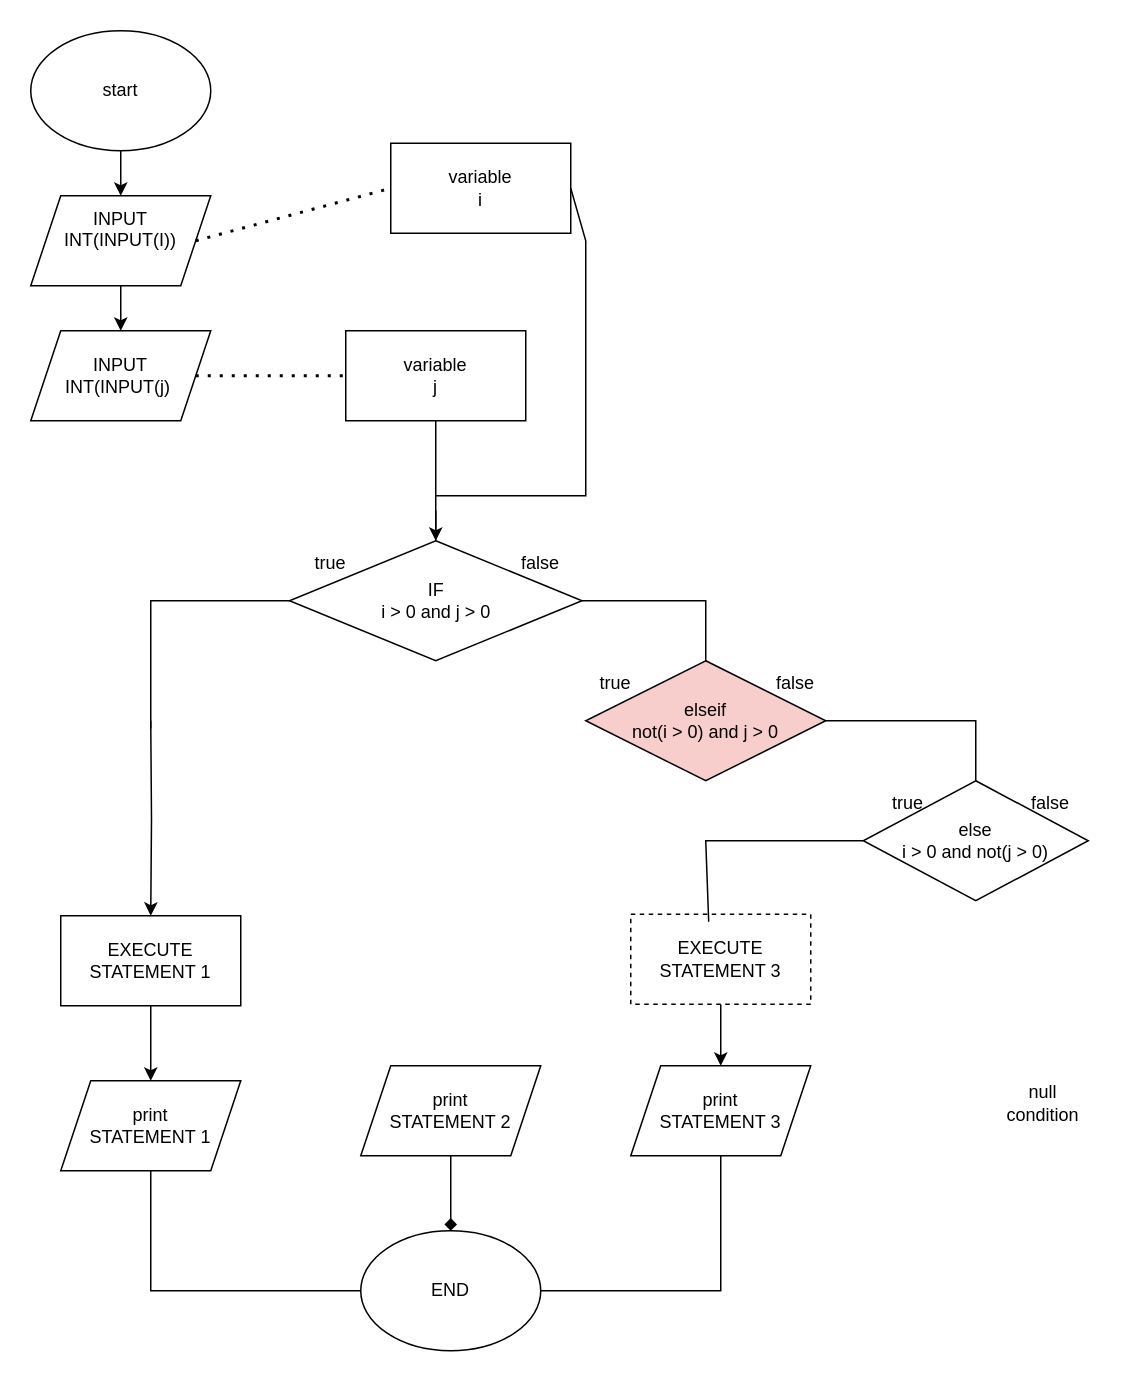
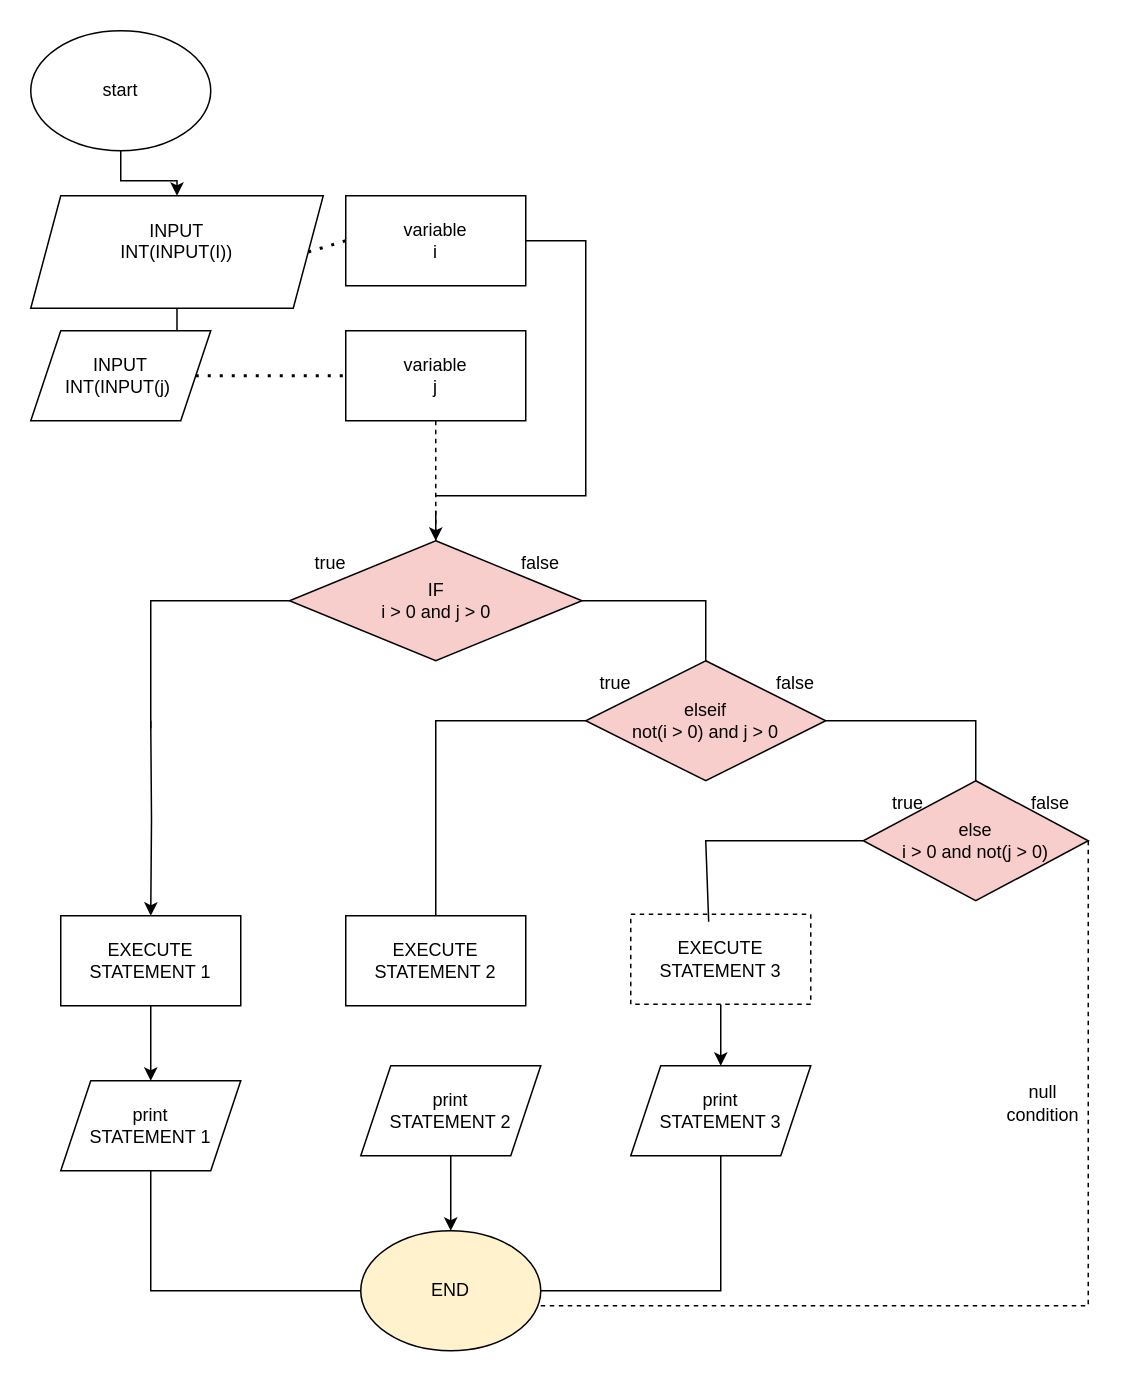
node "variable i": moved (481, 188) -> (436, 241)
node "INPUT INT(INPUT(I))": size 180x90 -> 293x113
edge "variable j" -> "IF i > 0 and j > 0": style solid -> dashed
node "IF i > 0 and j > 0": fillcolor #ffffff -> #f8cecc
edge "elseif not(i > 0) and j > 0" -- "EXECUTE STATEMENT 2": added
node "else i > 0 and not(j > 0)": fillcolor #ffffff -> #f8cecc
node "EXECUTE STATEMENT 2": added
edge "print STATEMENT 2" -> "END": arrowhead diamond -> classic
node "END": fillcolor #ffffff -> #fff2cc
edge "else i > 0 and not(j > 0)" -- "END": added
